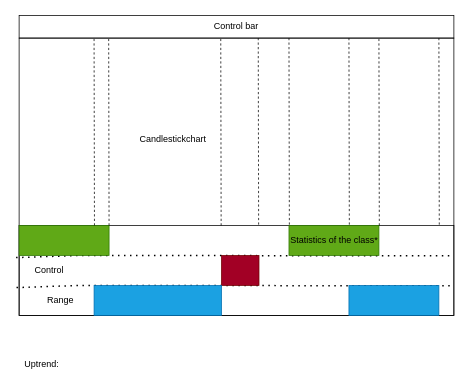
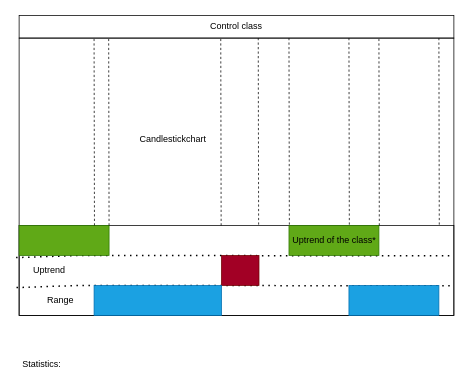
node "Control bar": label "Control bar" -> "Control class"
node "Statistics of the class*": label "Statistics of the class*" -> "Uptrend of the class*"
node "Control": label "Control" -> "Uptrend"
node "Uptrend:": label "Uptrend:" -> "Statistics:"
